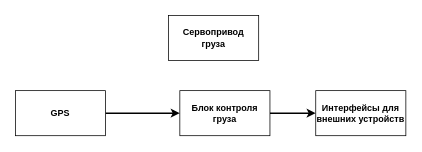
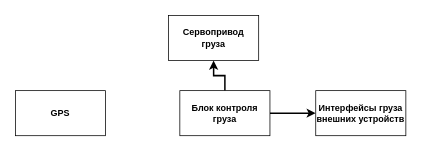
edge "Блок контроля груза" -> "Сервопривод груза": added
edge "GPS" -> "Блок контроля груза": removed
node "Интерфейсы для внешних устройств": label "Интерфейсы для внешних устройств" -> "Интерфейсы груза внешних устройств"
